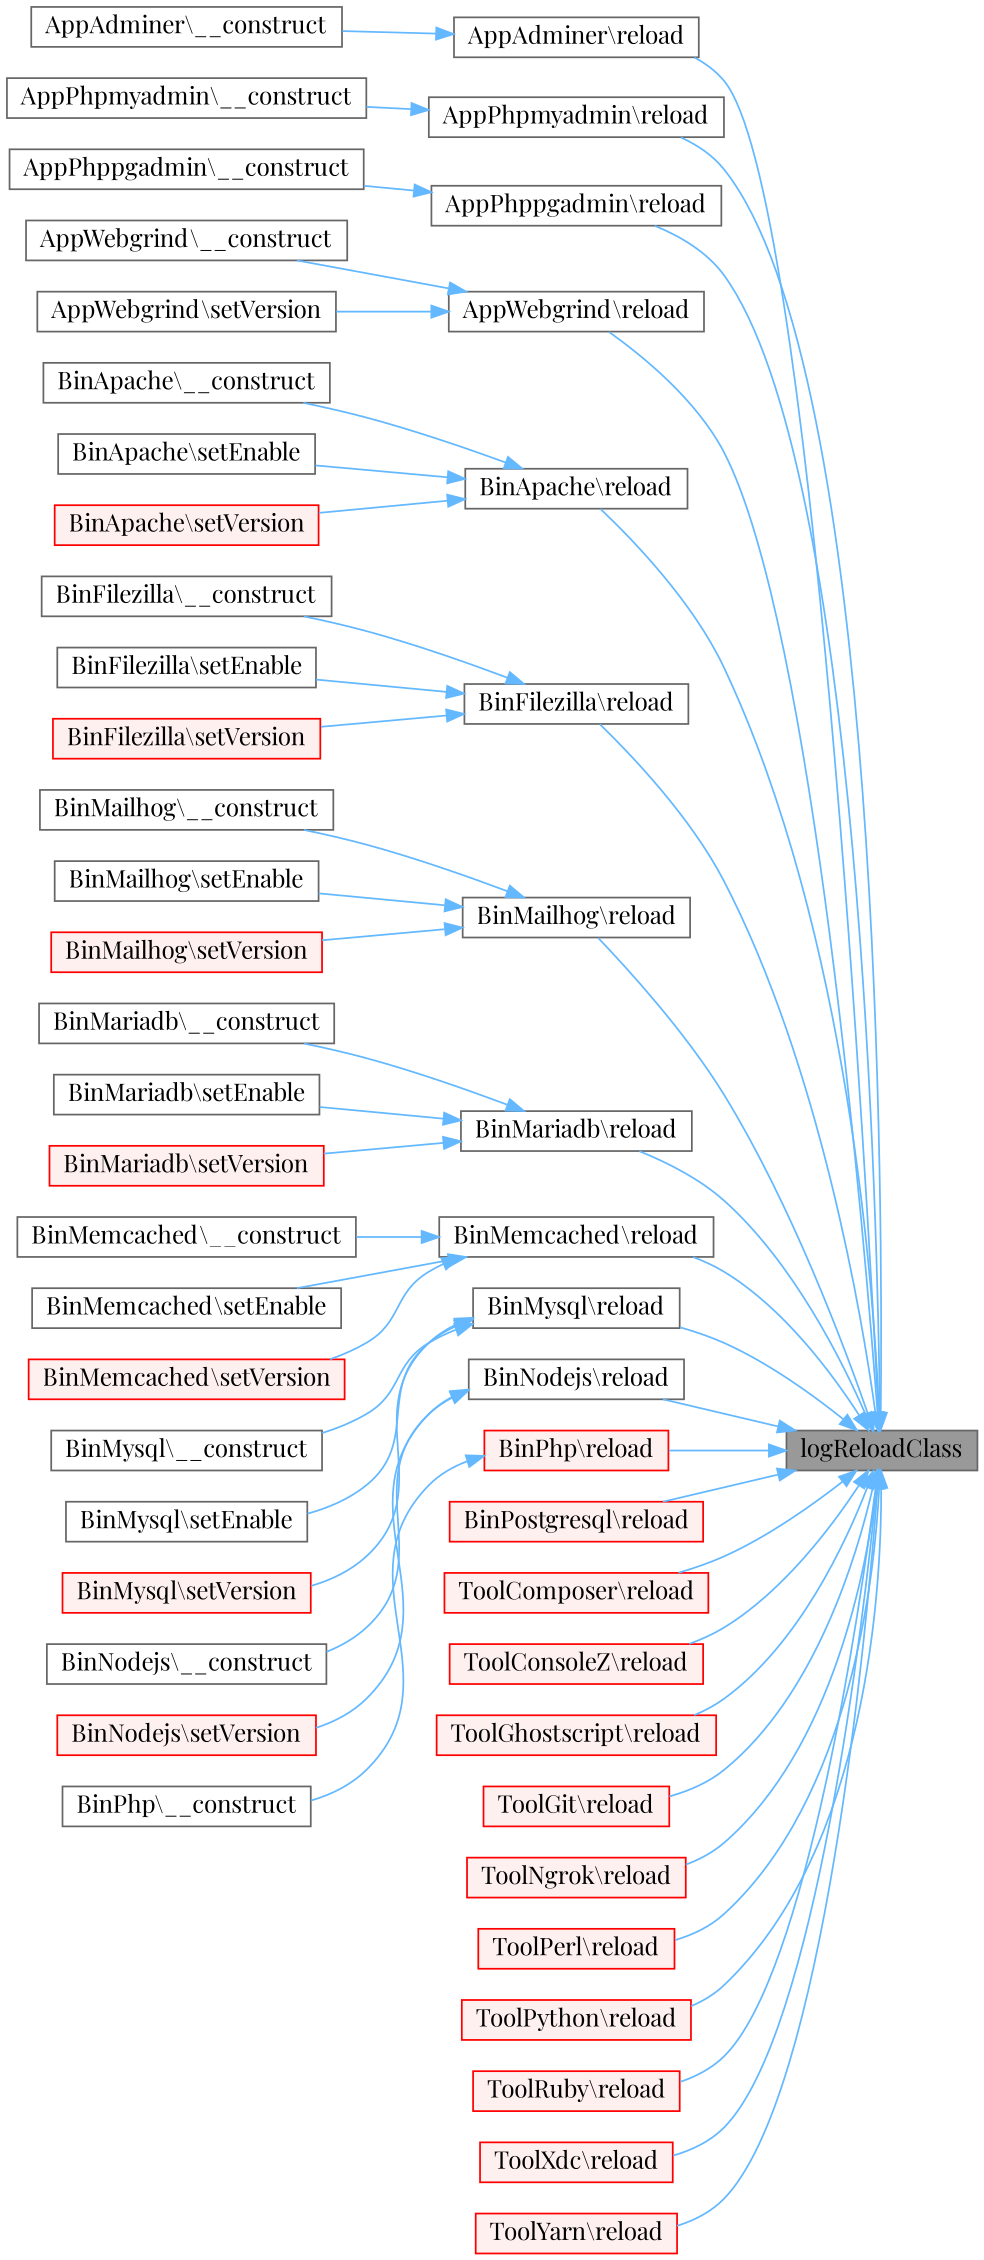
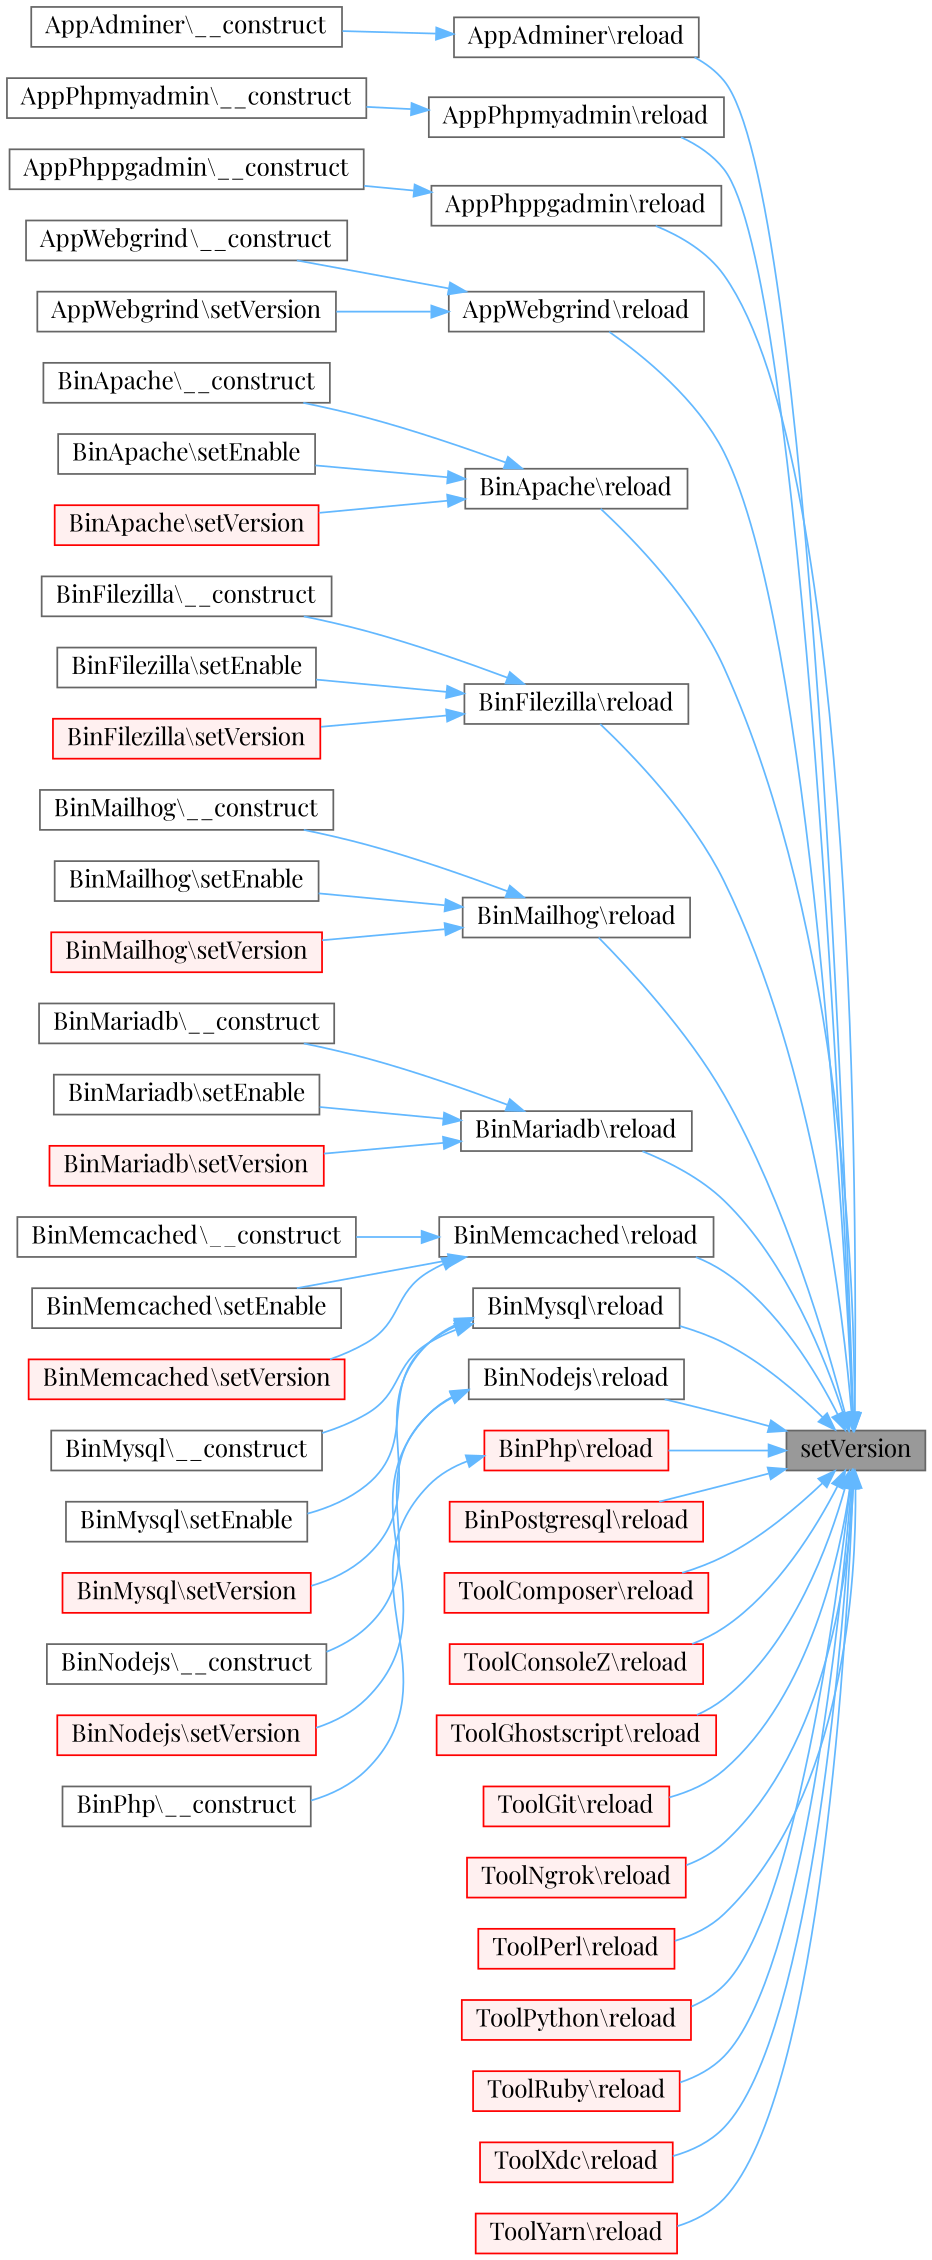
node "logReloadClass": label "logReloadClass" -> "setVersion"
